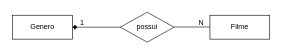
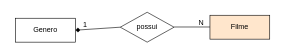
node "Genero": moved (42, 27) -> (45, 30)
node "Filme": fillcolor #ffffff -> #ffe6cc
